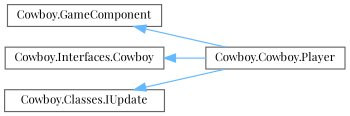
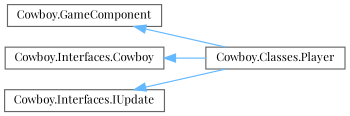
node "Cowboy.Cowboy.Player": label "Cowboy.Cowboy.Player" -> "Cowboy.Classes.Player"
node "Cowboy.Classes.IUpdate": label "Cowboy.Classes.IUpdate" -> "Cowboy.Interfaces.IUpdate"
